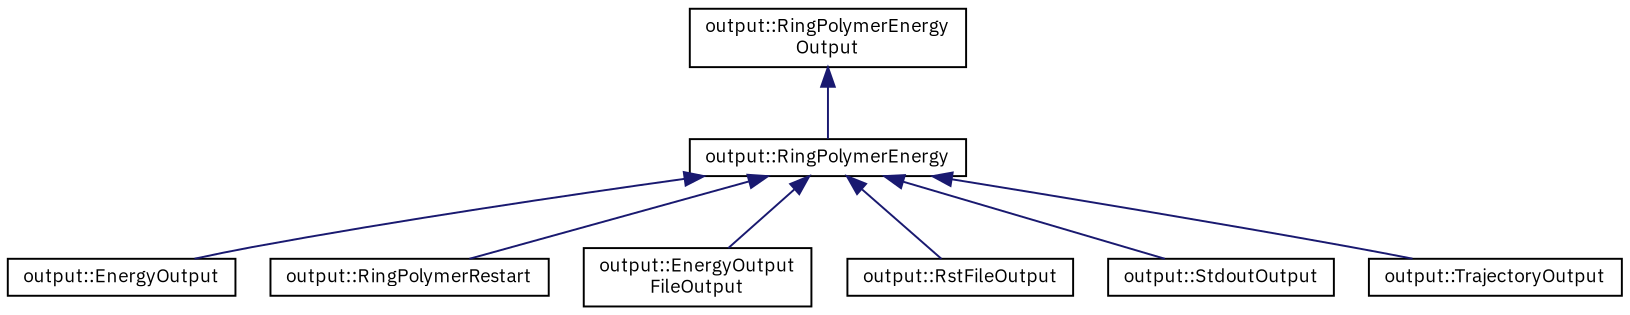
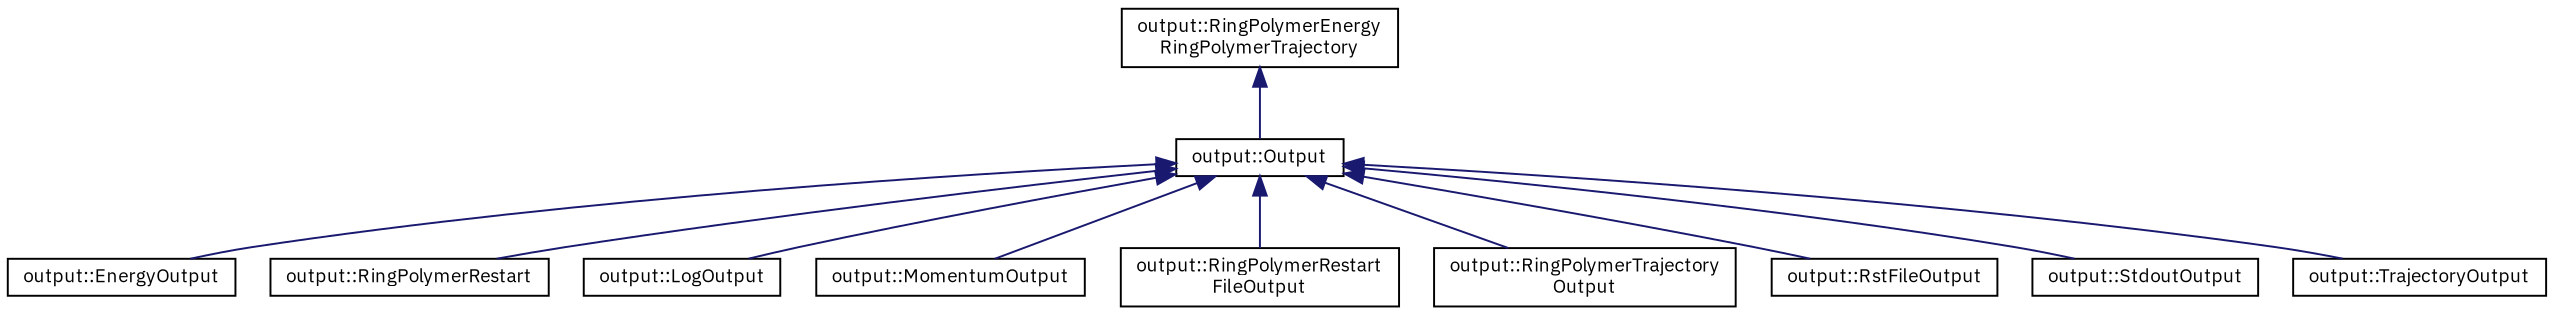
node "output::RingPolymerEnergy Output": label "output::RingPolymerEnergy Output" -> "output::RingPolymerEnergy RingPolymerTrajectory"
node "output::RingPolymerEnergy": label "output::RingPolymerEnergy" -> "output::Output"
node "output::LogOutput": added
node "output::EnergyOutput FileOutput": label "output::EnergyOutput FileOutput" -> "output::RingPolymerRestart FileOutput"
node "output::MomentumOutput": added
node "output::RingPolymerTrajectory Output": added
